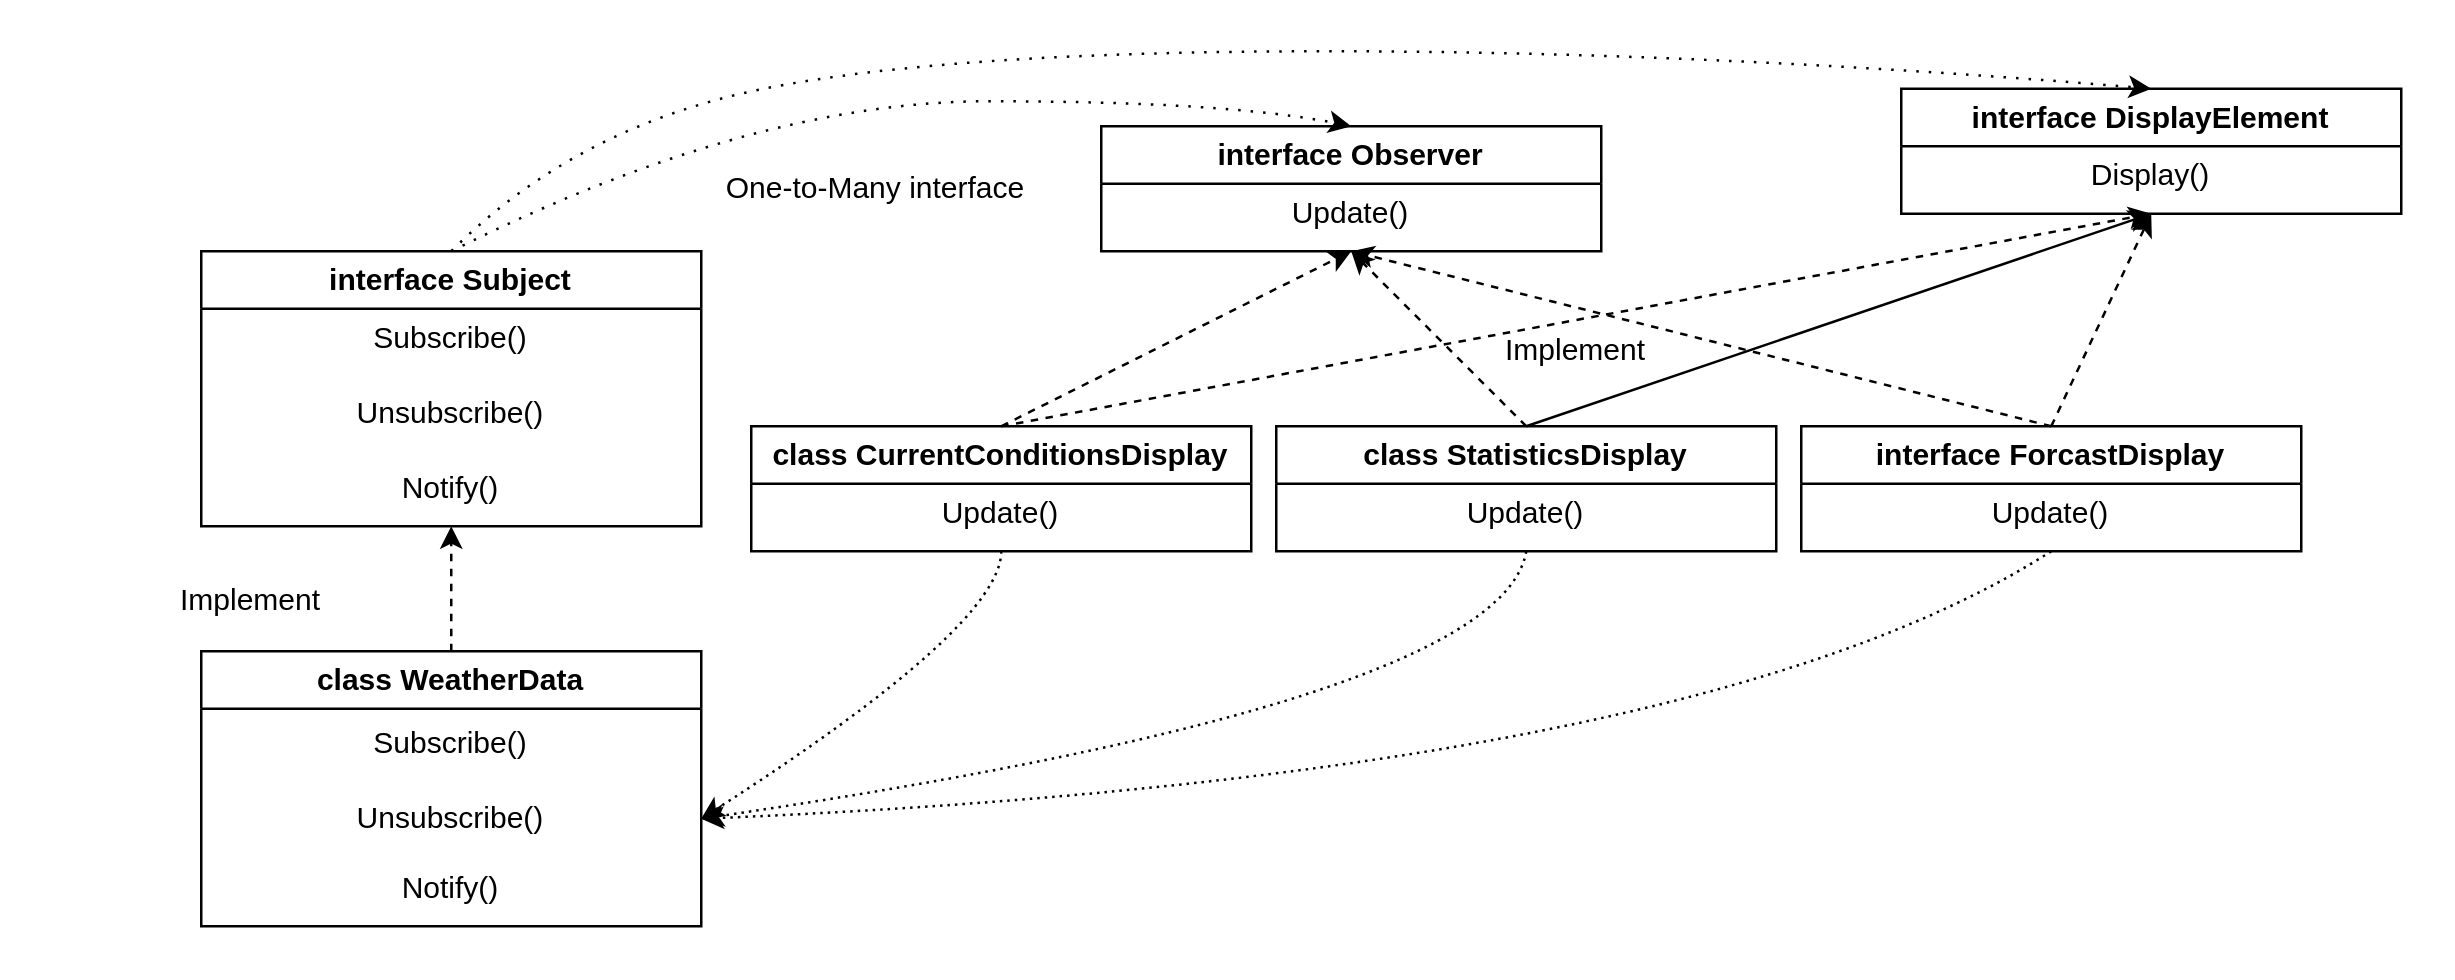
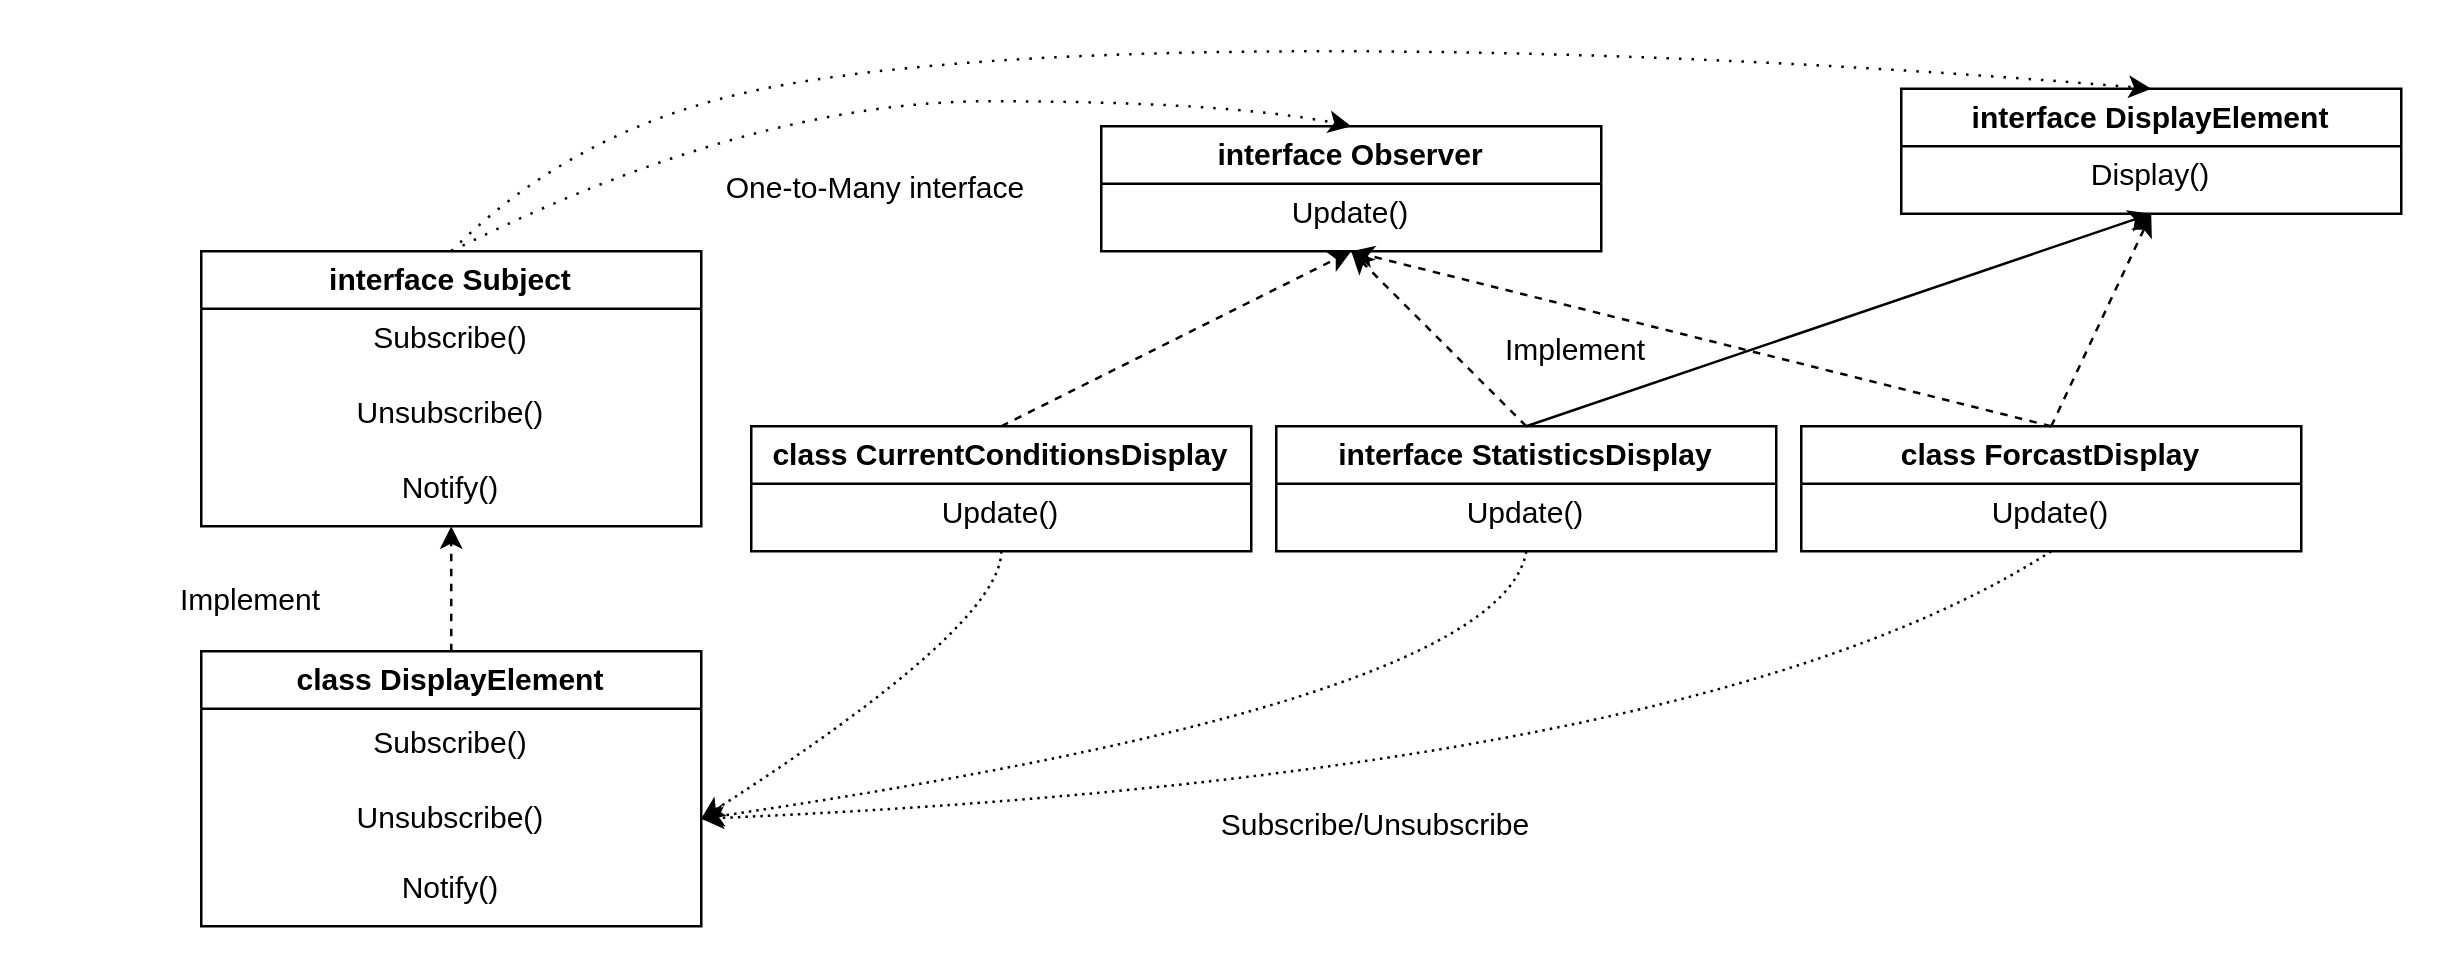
edge "class CurrentConditionsDisplay" -> "Display()": removed
node "class StatisticsDisplay": label "class StatisticsDisplay" -> "interface StatisticsDisplay"
node "interface ForcastDisplay": label "interface ForcastDisplay" -> "class ForcastDisplay"
node "class WeatherData": label "class WeatherData" -> "class DisplayElement"
node "Subscribe/Unsubscribe": added
